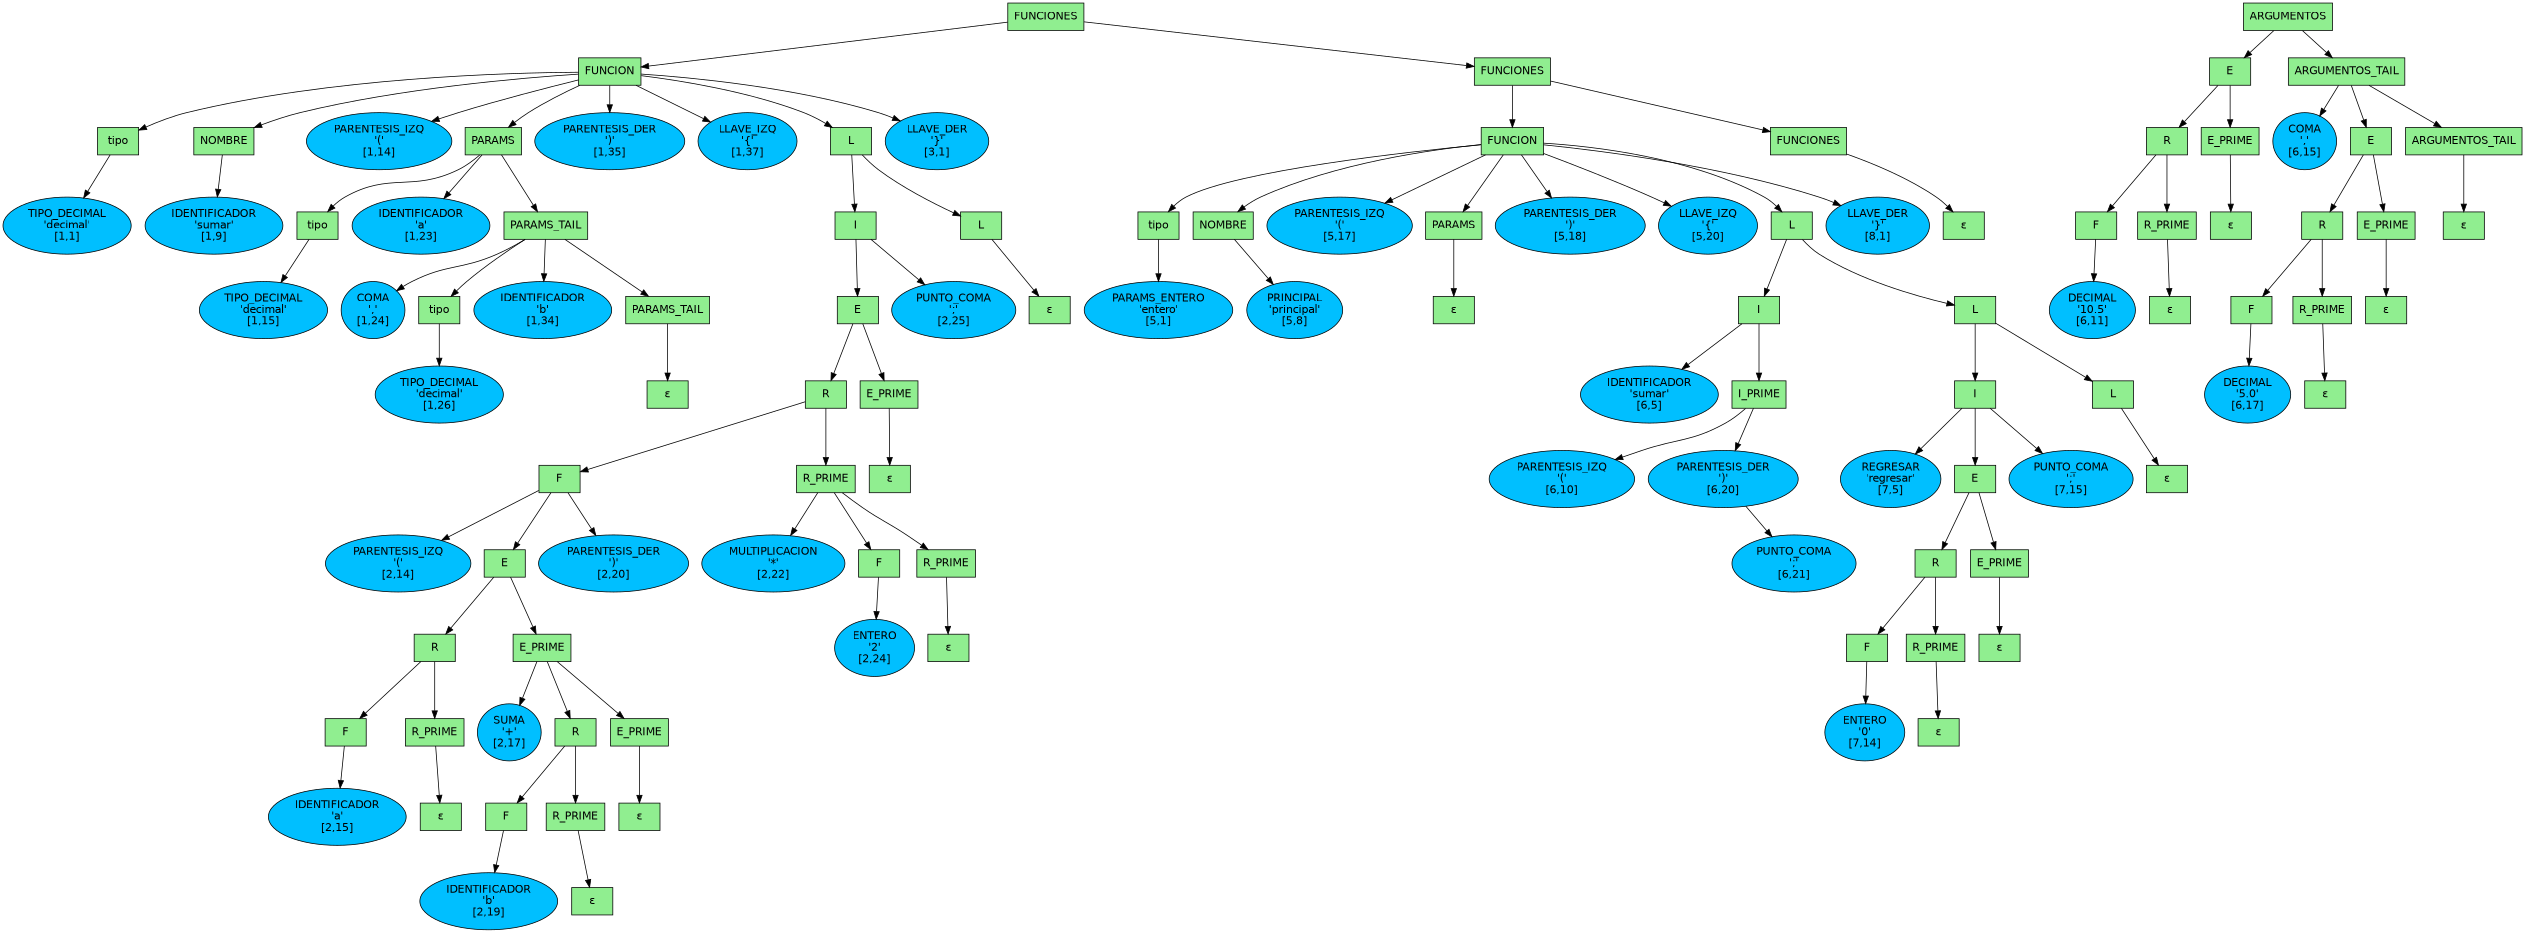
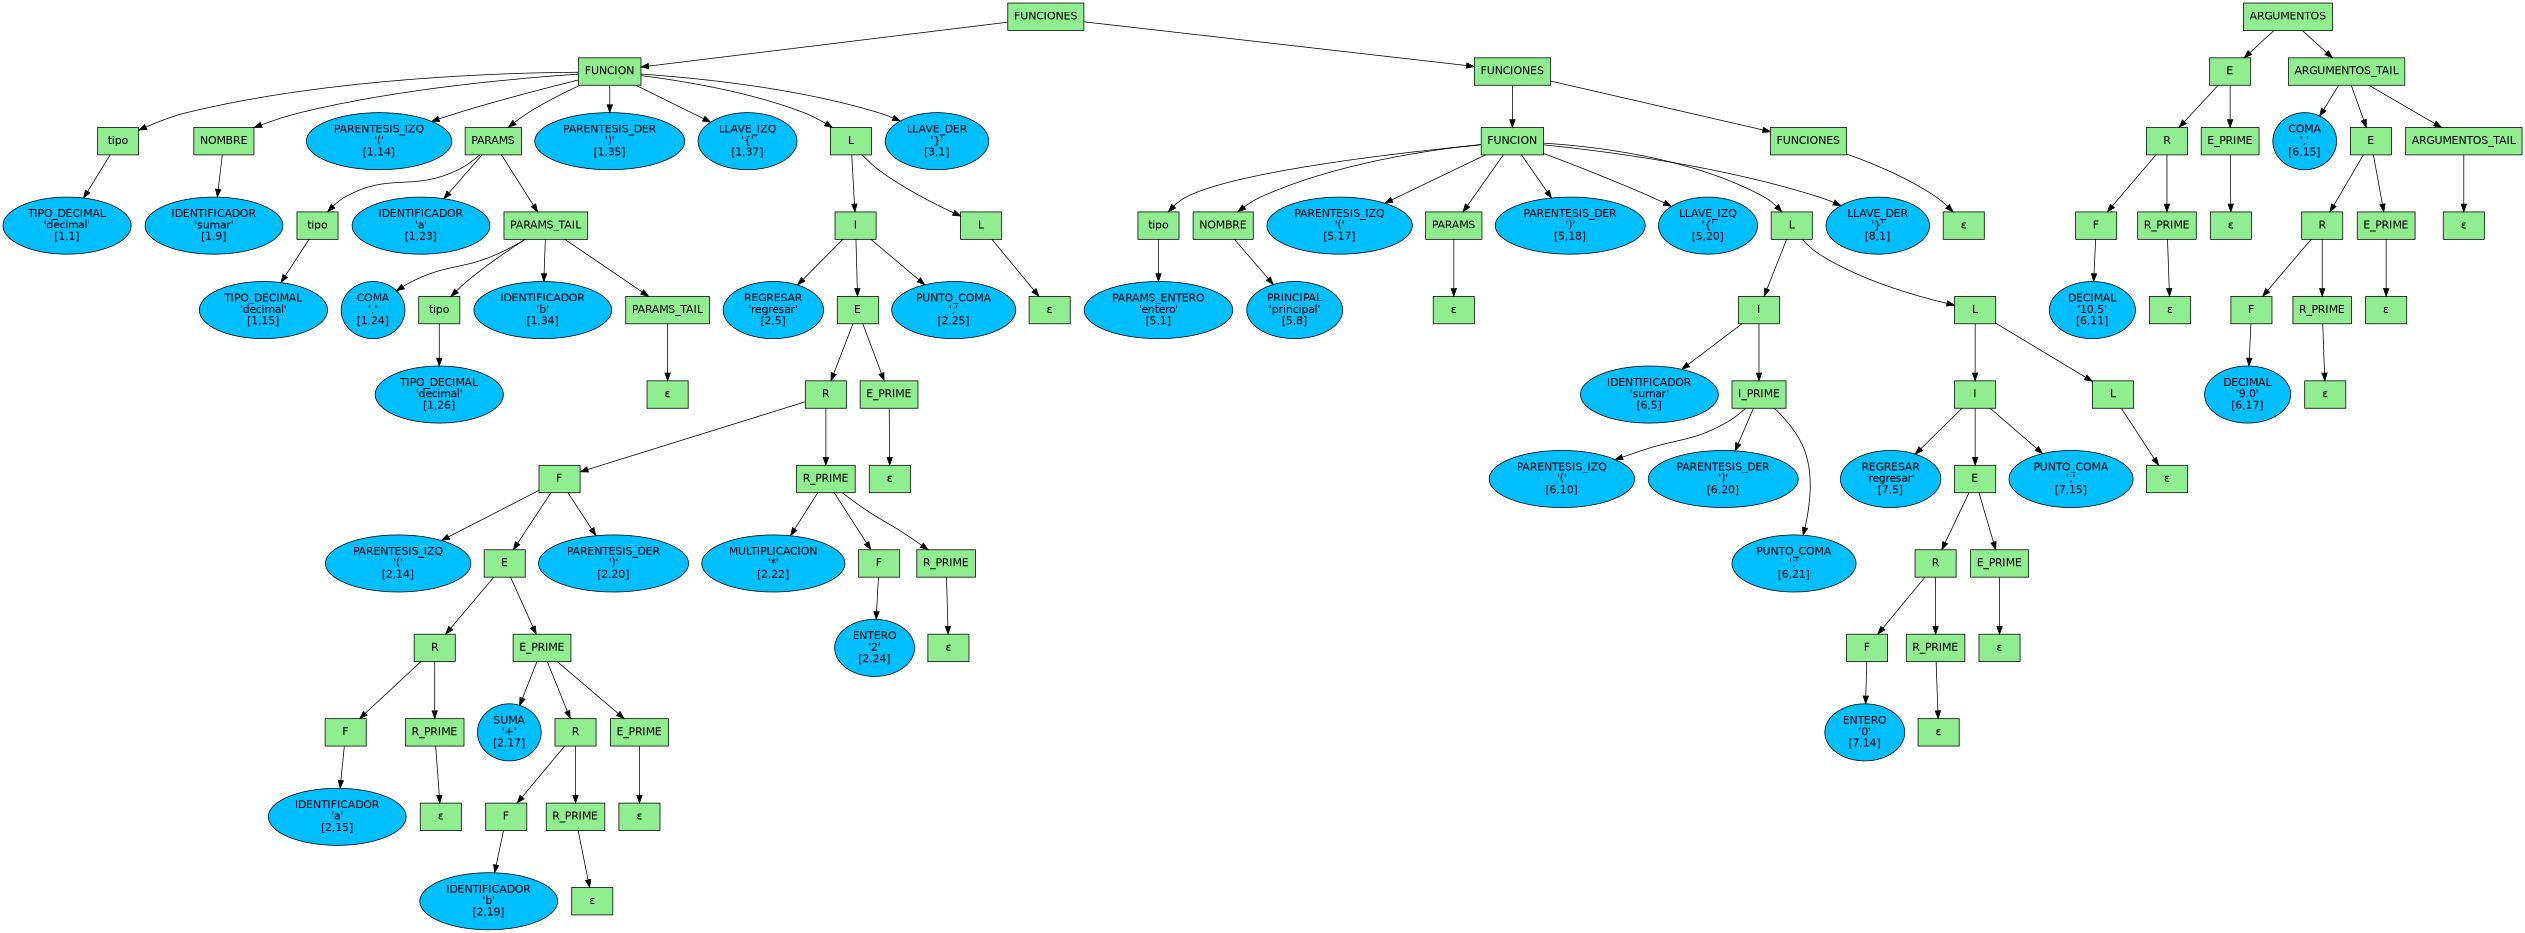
node "REGRESAR 'regresar' [2,5]": added
node "DECIMAL '5.0' [6,17]": label "DECIMAL '5.0' [6,17]" -> "DECIMAL '9.0' [6,17]"
edge "PARENTESIS_DER ')' [6,20]" -> "PUNTO_COMA ';' [6,21]": now "I_PRIME" -> "PUNTO_COMA ';' [6,21]"
